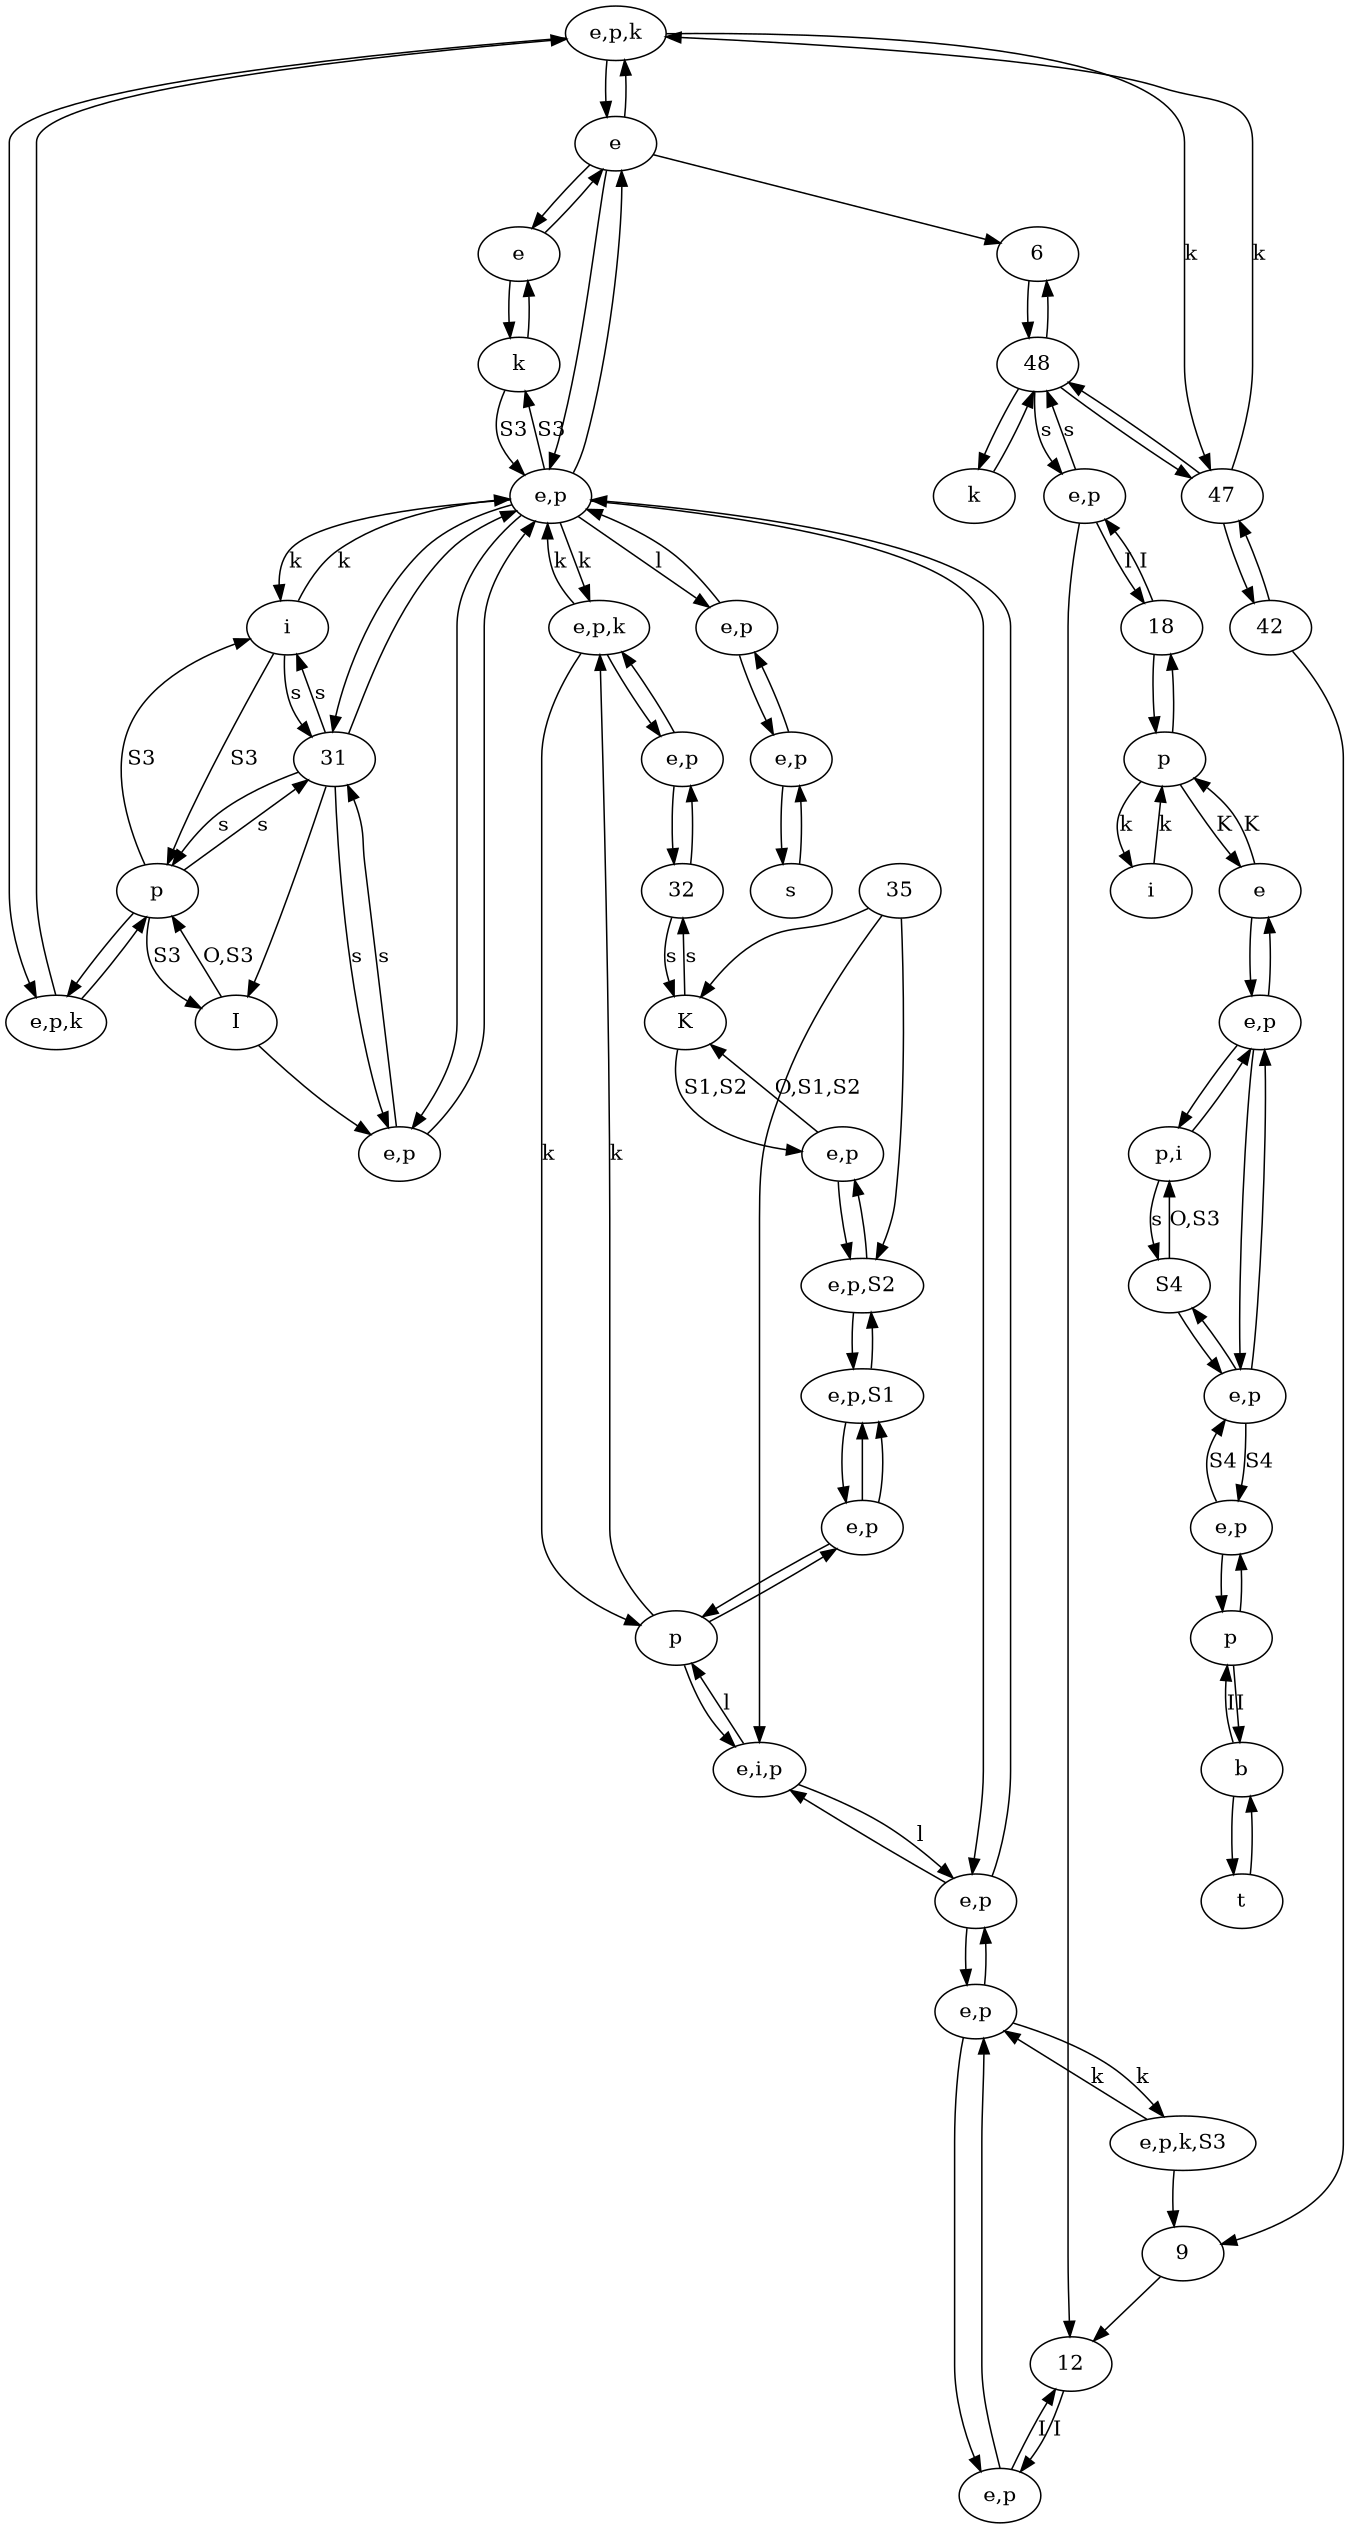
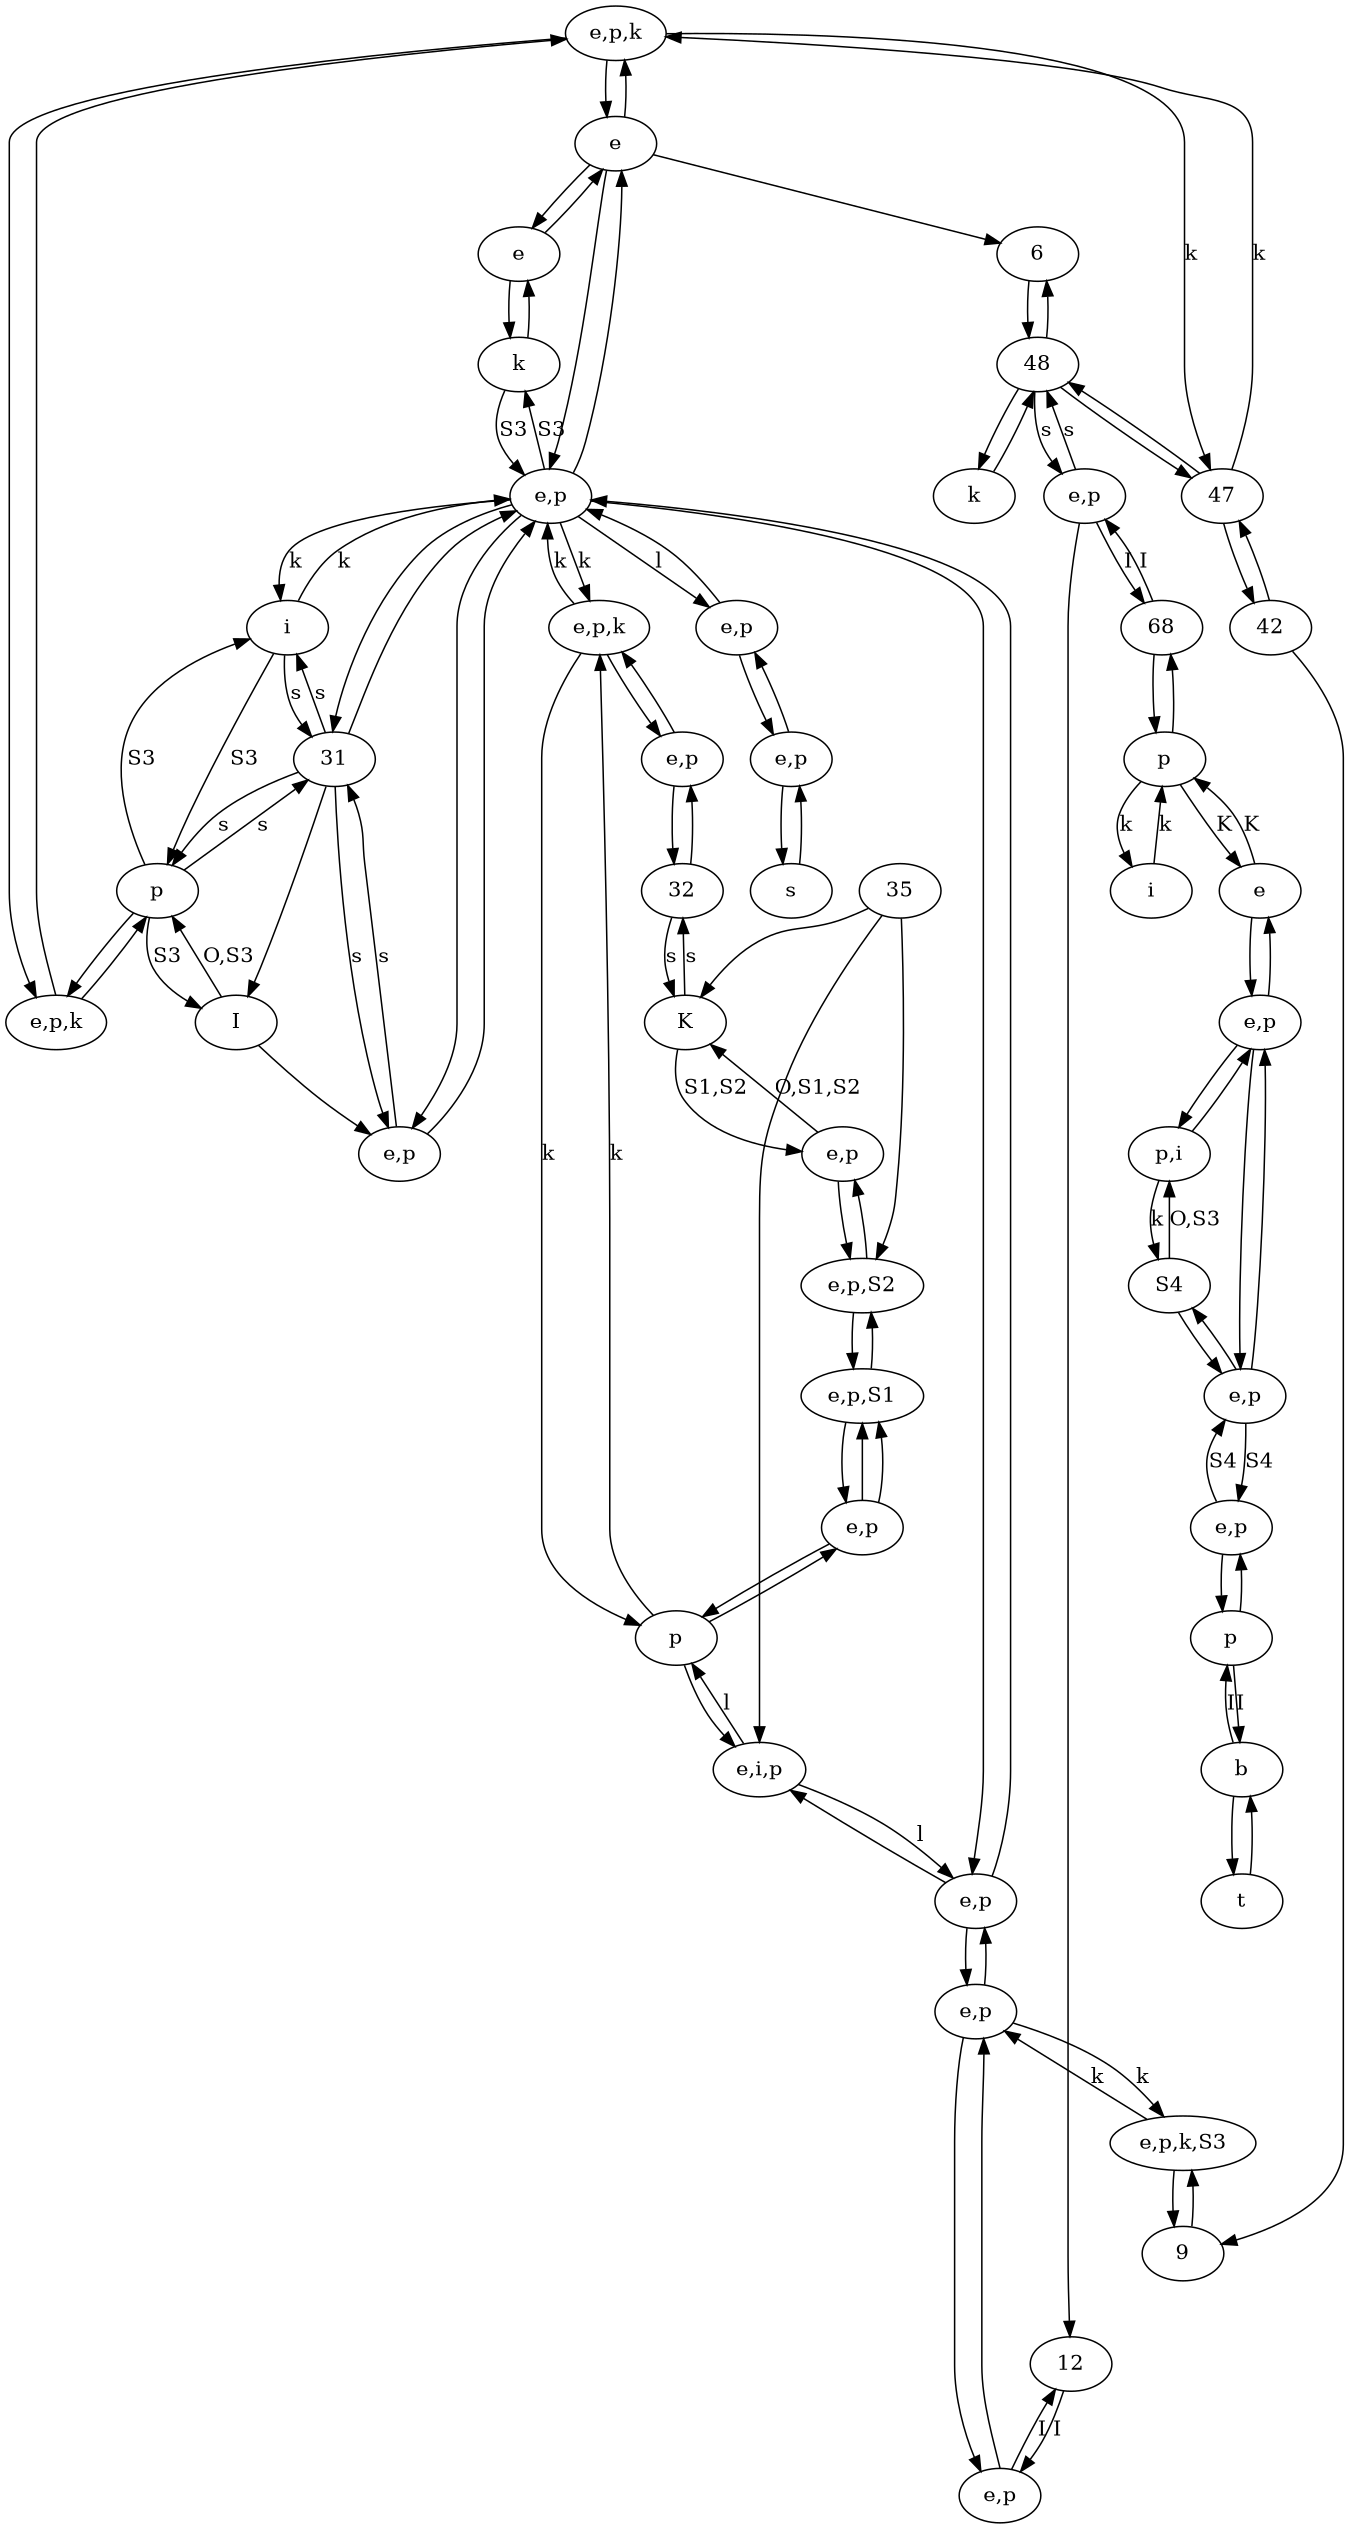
node "18": label "18" -> "68"
edge "p,i" -> "S4": label "s" -> "k"
edge "9" -> "12": now "9" -> "e,p,k,S3"
